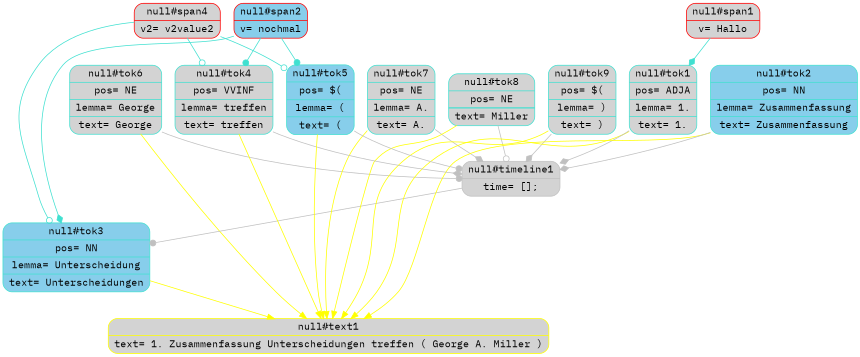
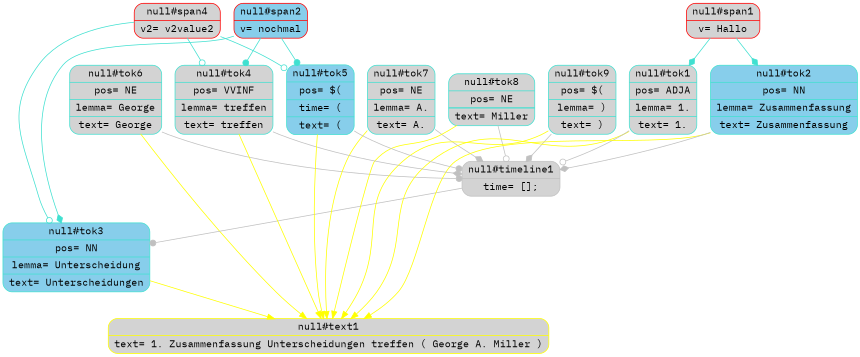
edge "null#span1" -> "null#tok2": added
node "null#tok5": text "lemma= (" -> "time= ("
edge "null#tok1" -> "null#timeline1": arrowhead diamond -> odot
